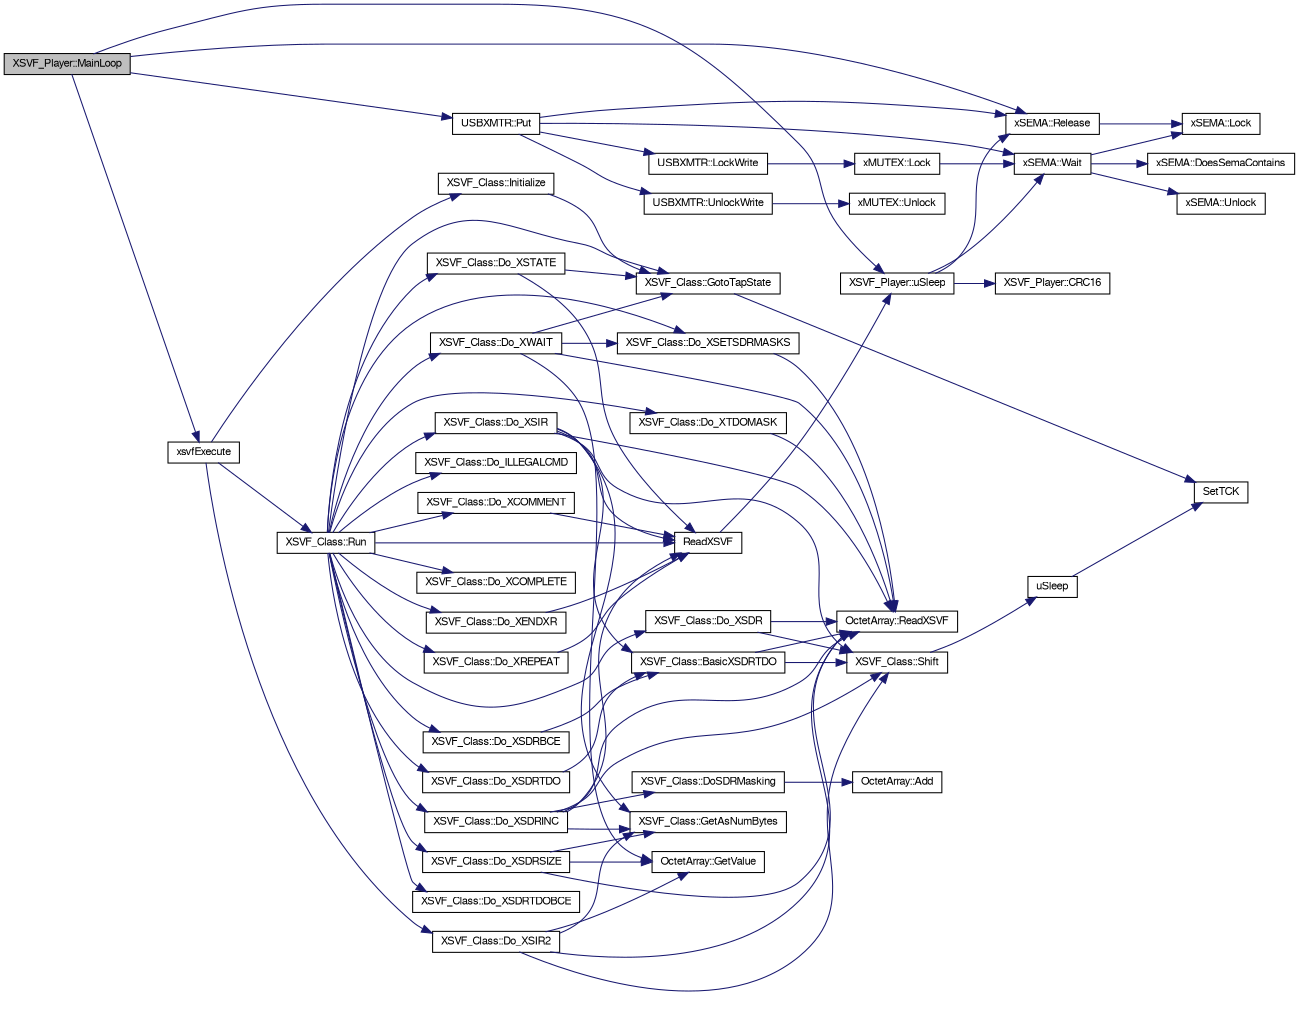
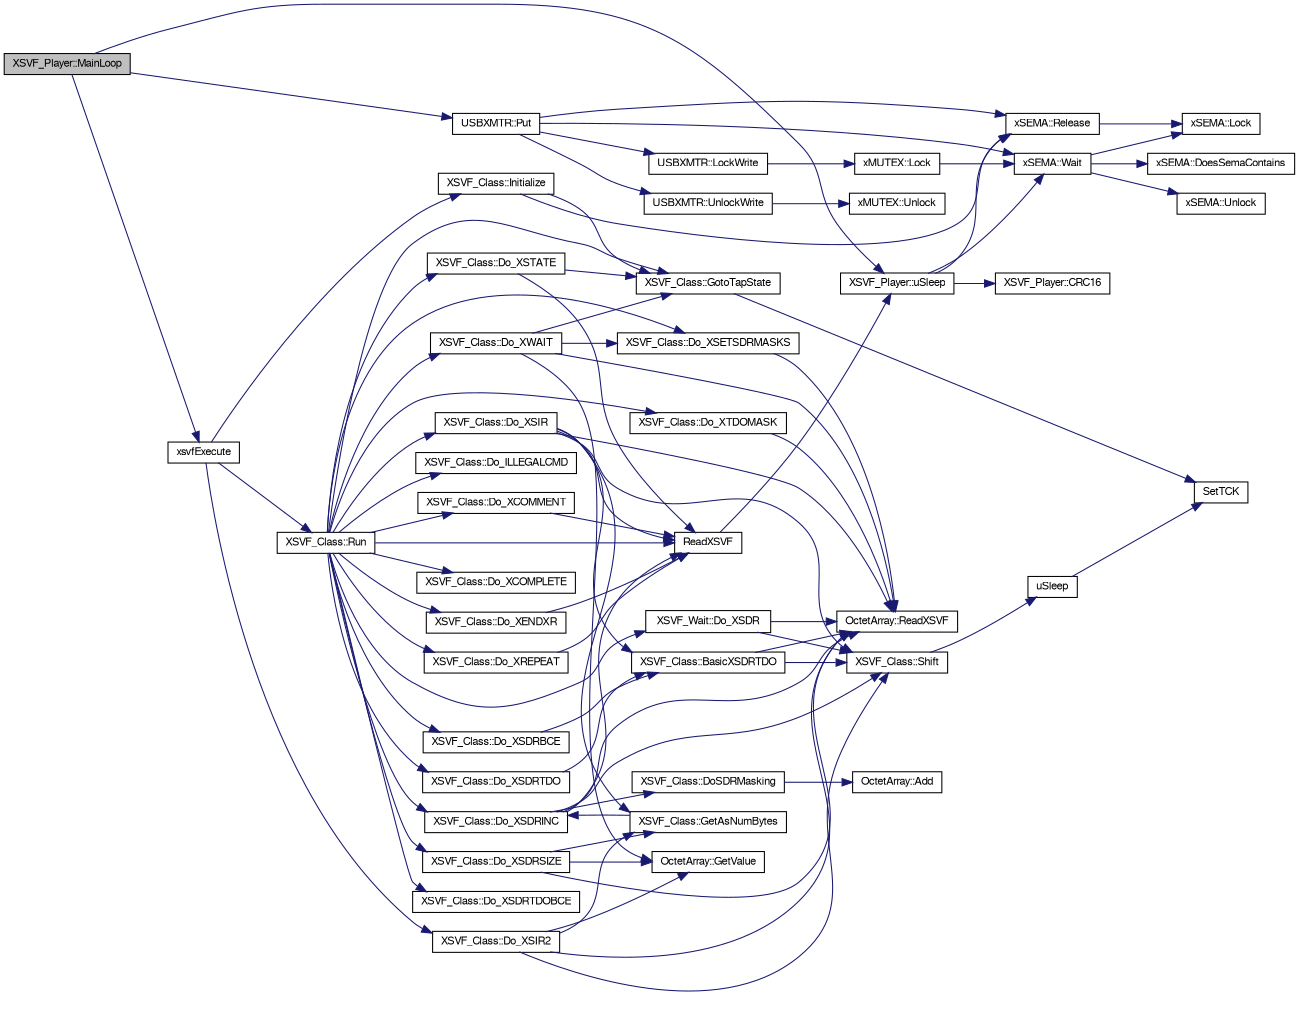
edge "XSVF_Player::MainLoop" -> "xSEMA::Release": now "XSVF_Class::Initialize" -> "xSEMA::Release"
node "XSVF_Class::Do_XSDR": label "XSVF_Class::Do_XSDR" -> "XSVF_Wait::Do_XSDR"
edge "XSVF_Class::Do_XSDRINC" -> "XSVF_Class::GetAsNumBytes": reversed
